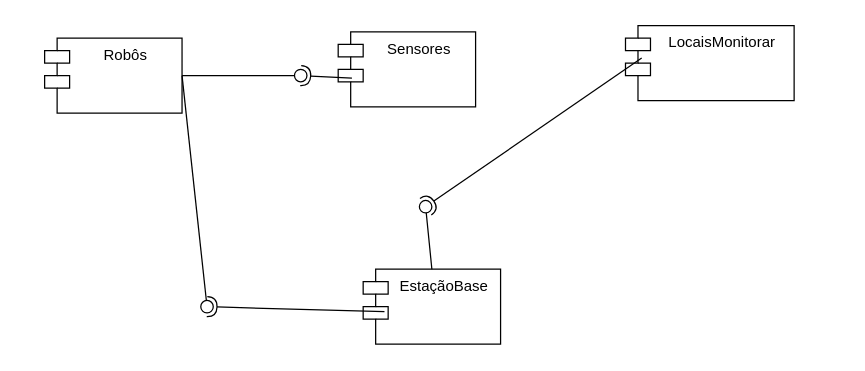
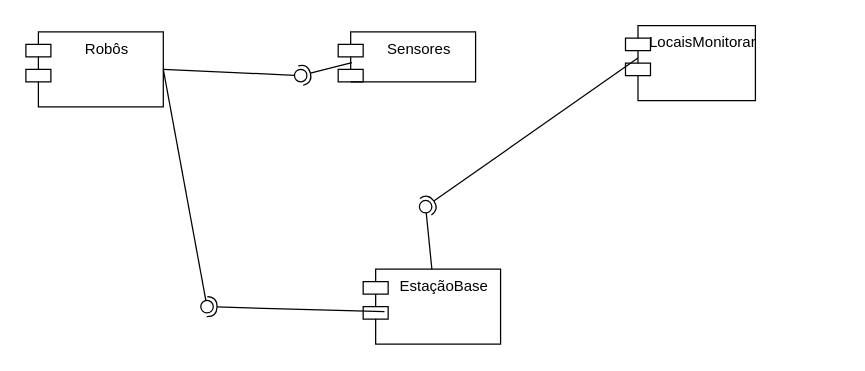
node "LocaisMonitorar": size 169x75 -> 130x75
node "Sensores": size 138x75 -> 138x50
node "Robôs": moved (113, 76) -> (94, 69)
